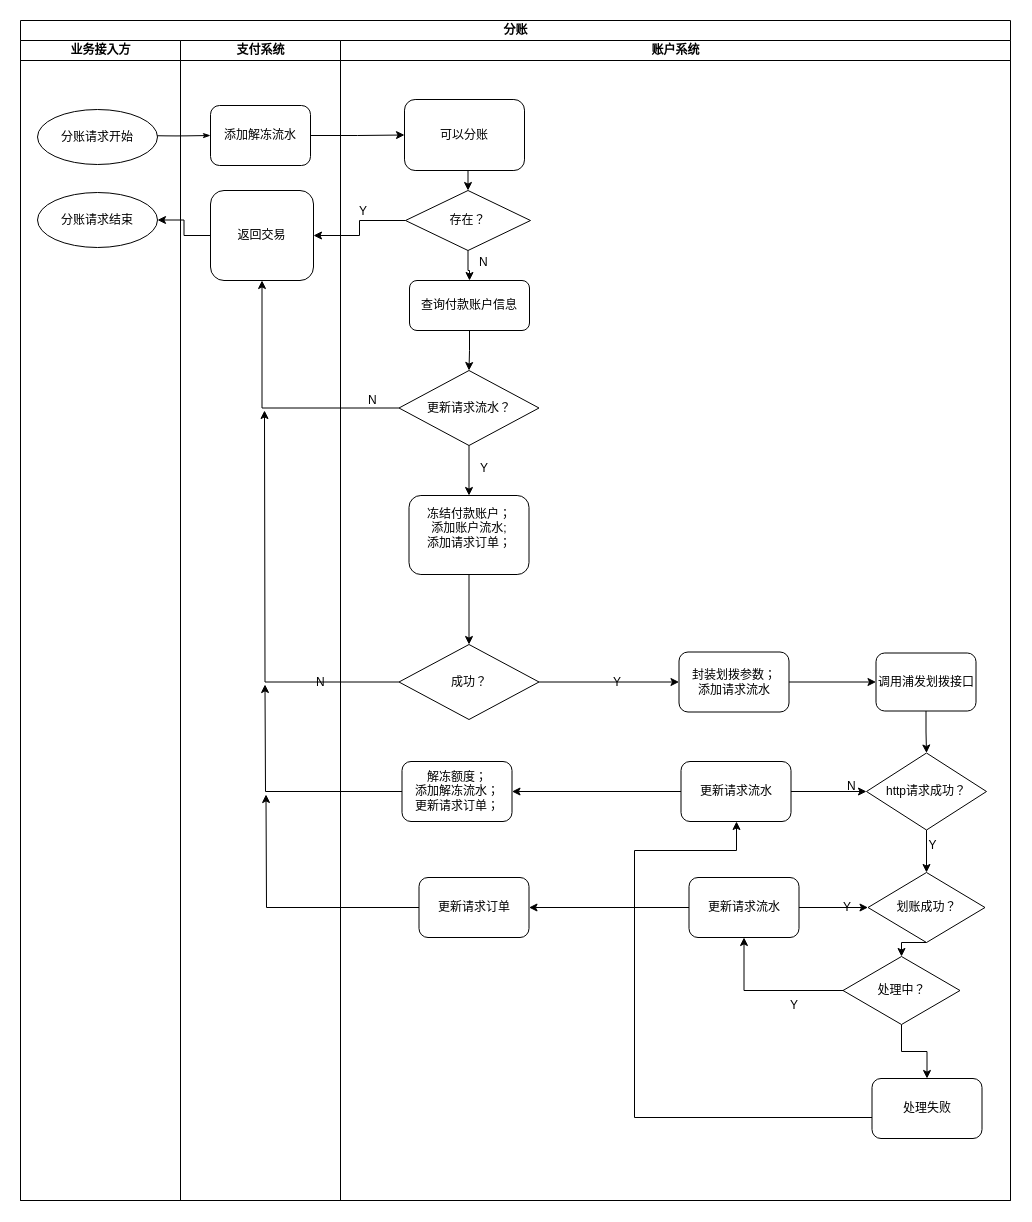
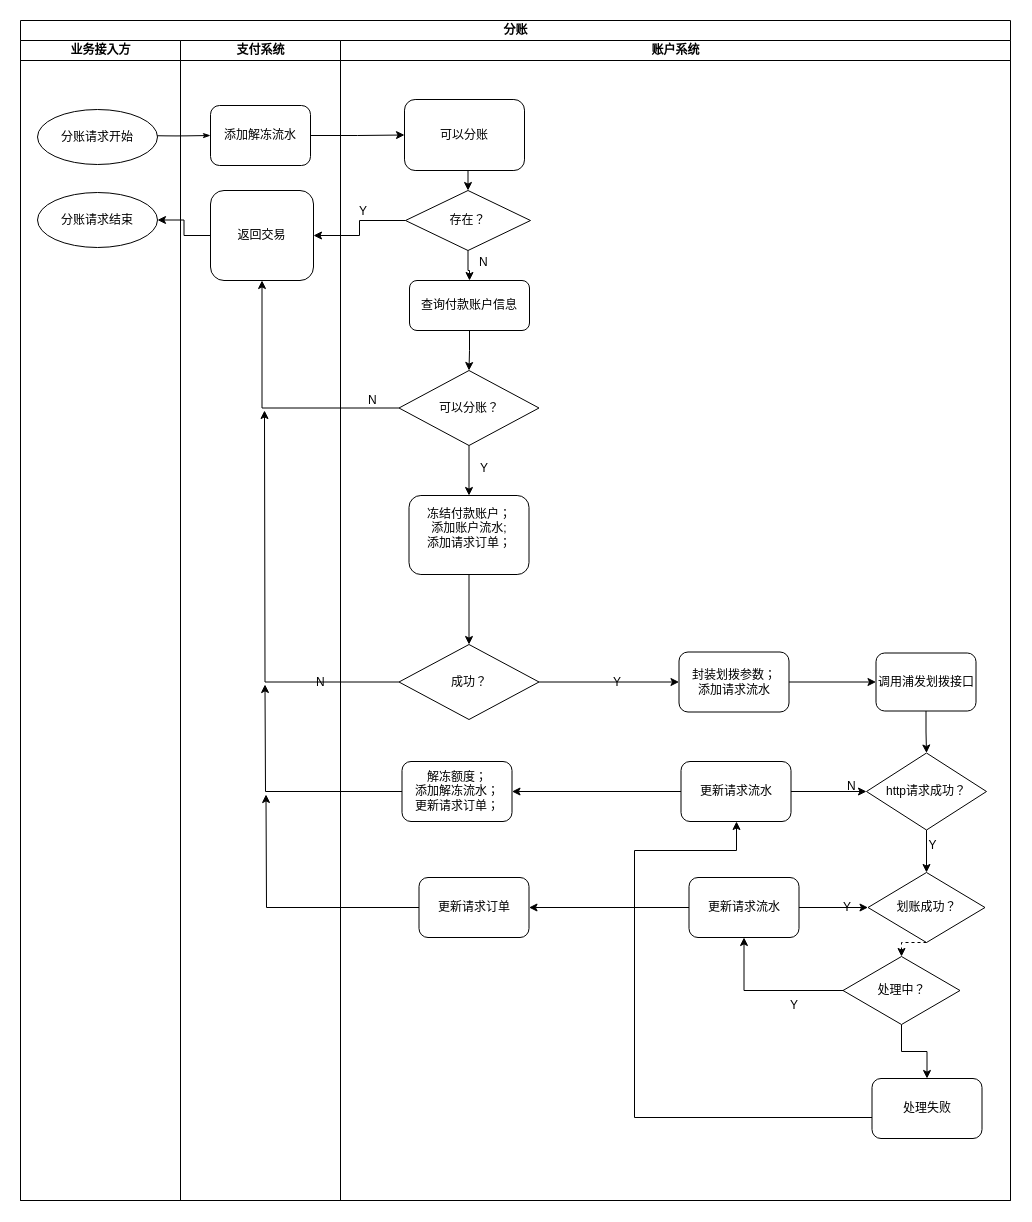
node "更新请求流水？": label "更新请求流水？" -> "可以分账？"
edge "划账成功？" -> "处理中？": style solid -> dashed
